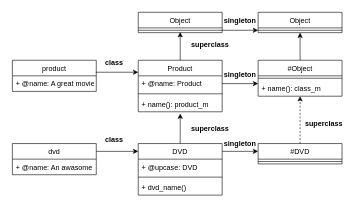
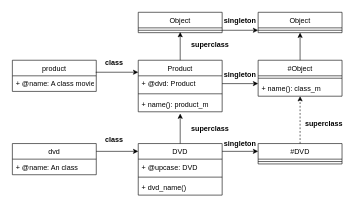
node "+ @name: A great movie": label "+ @name: A great movie" -> "+ @name: A class movie"
node "+ @name: Product": label "+ @name: Product" -> "+ @dvd: Product"
node "+ @name: An awasome": label "+ @name: An awasome" -> "+ @name: An class"
